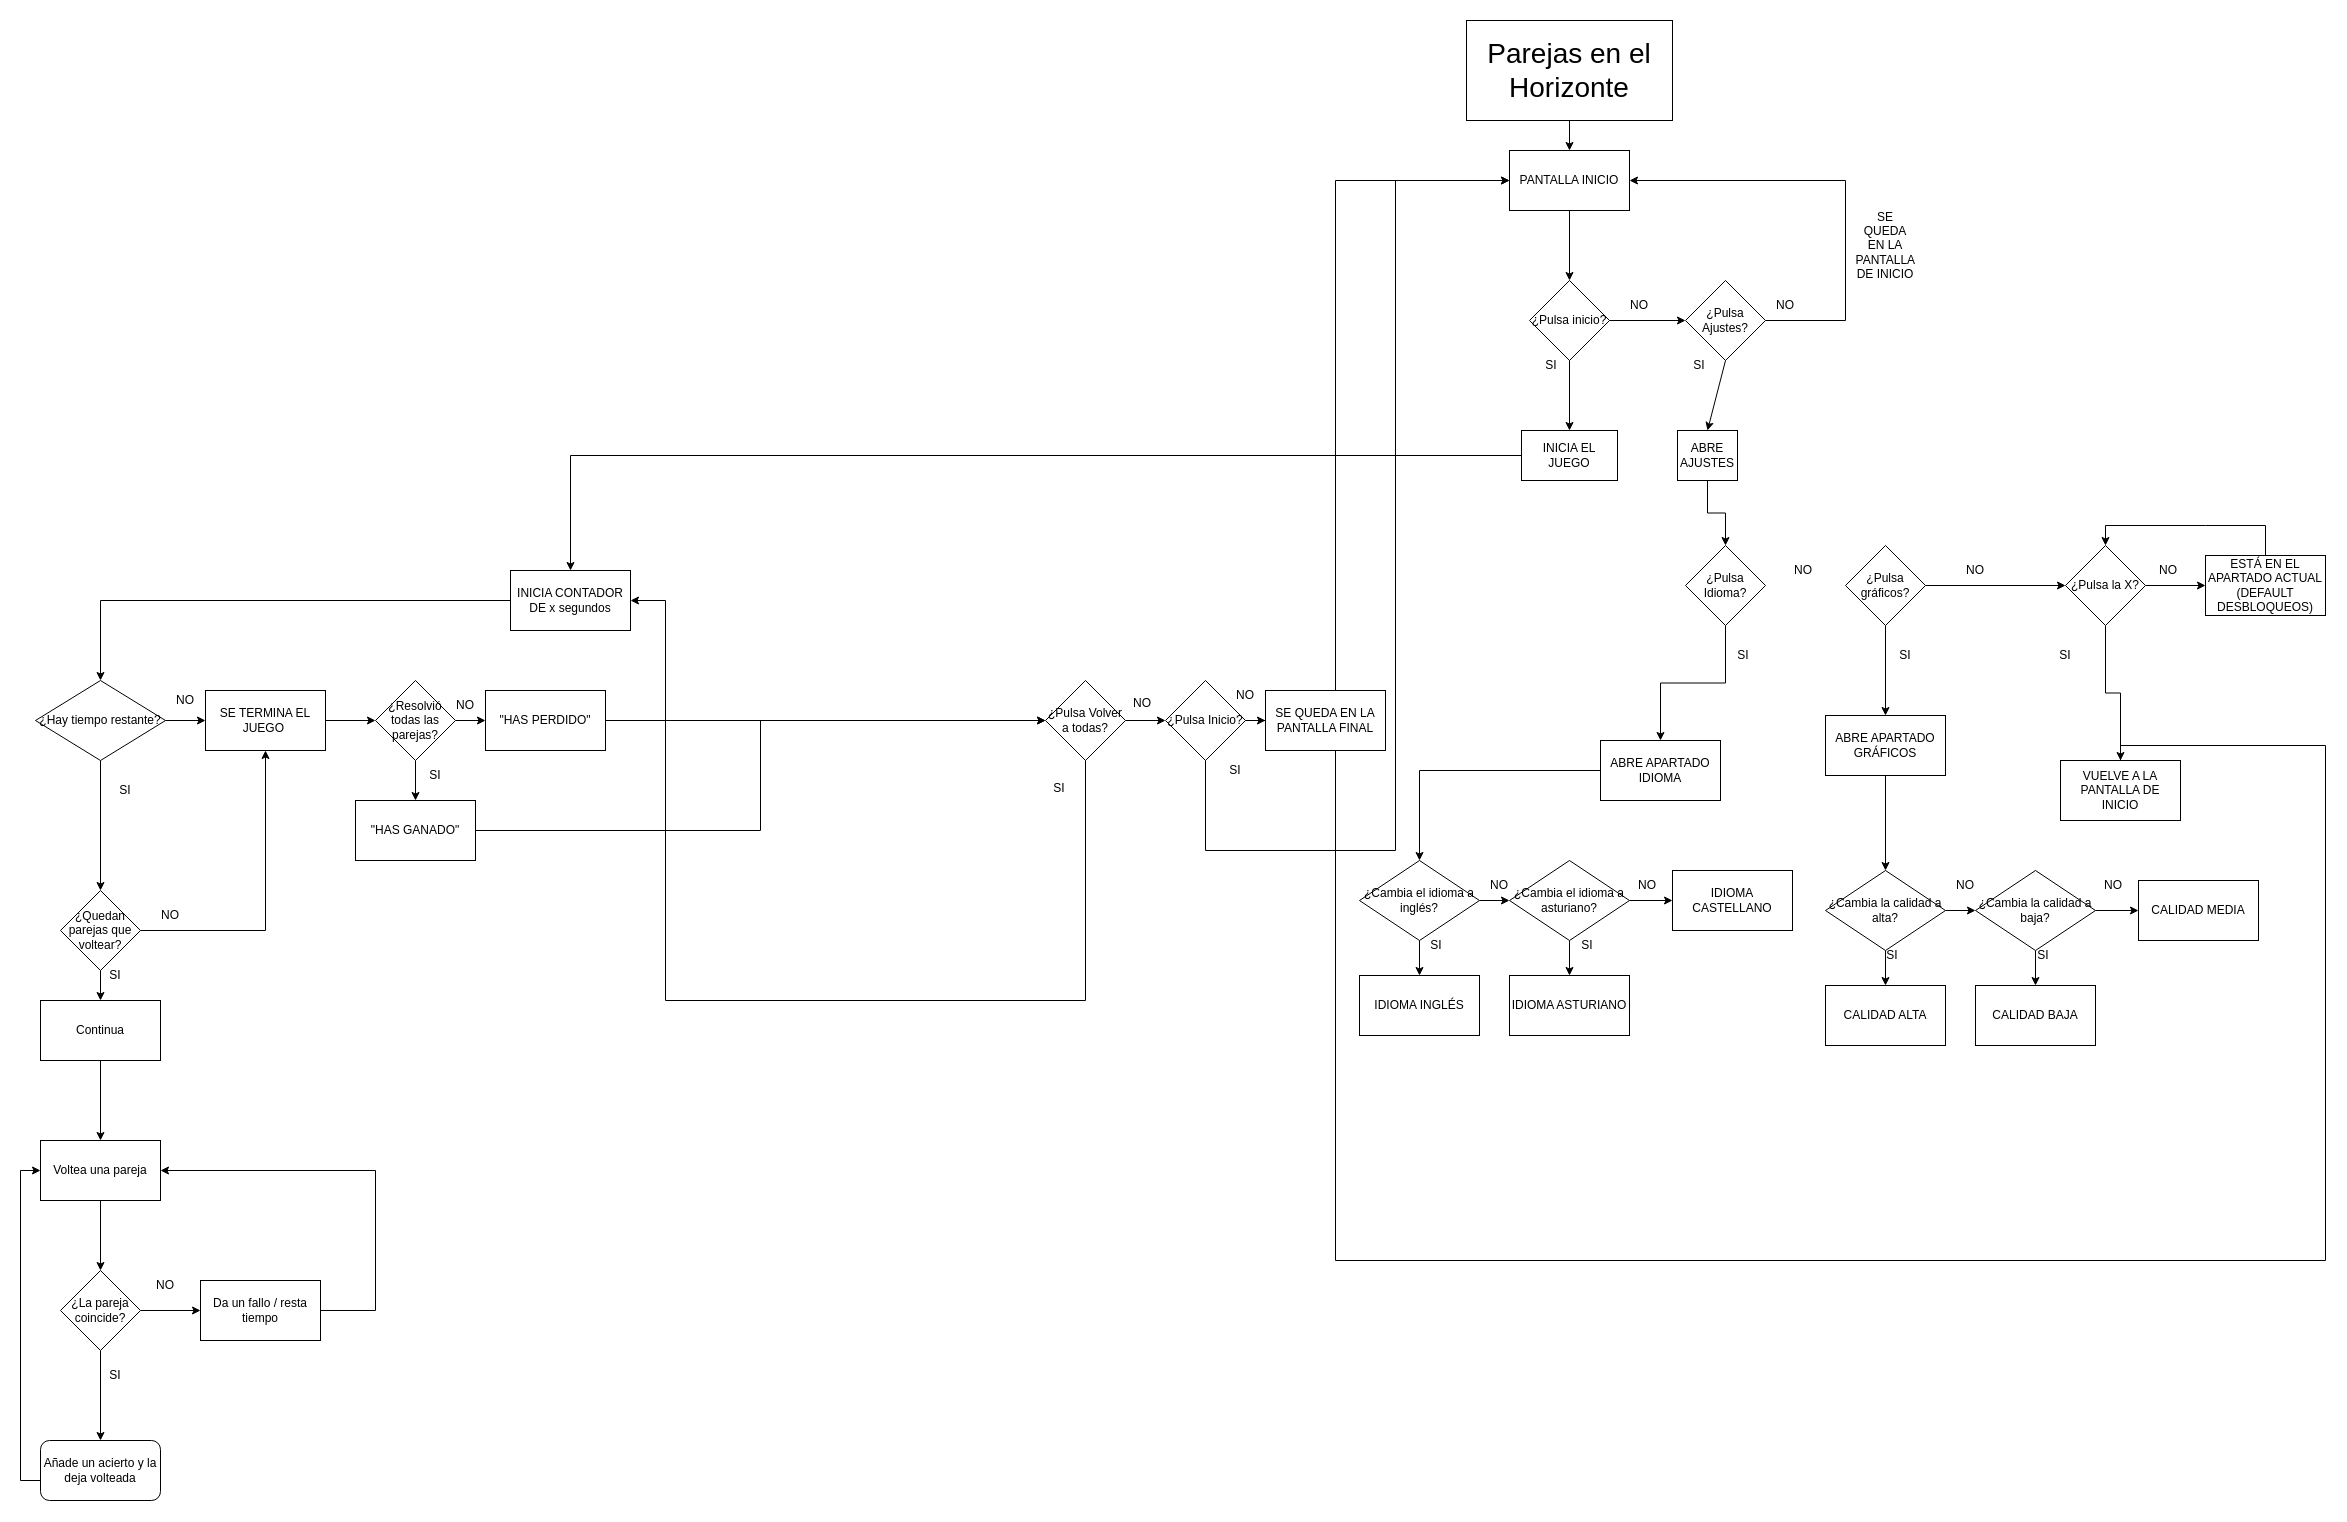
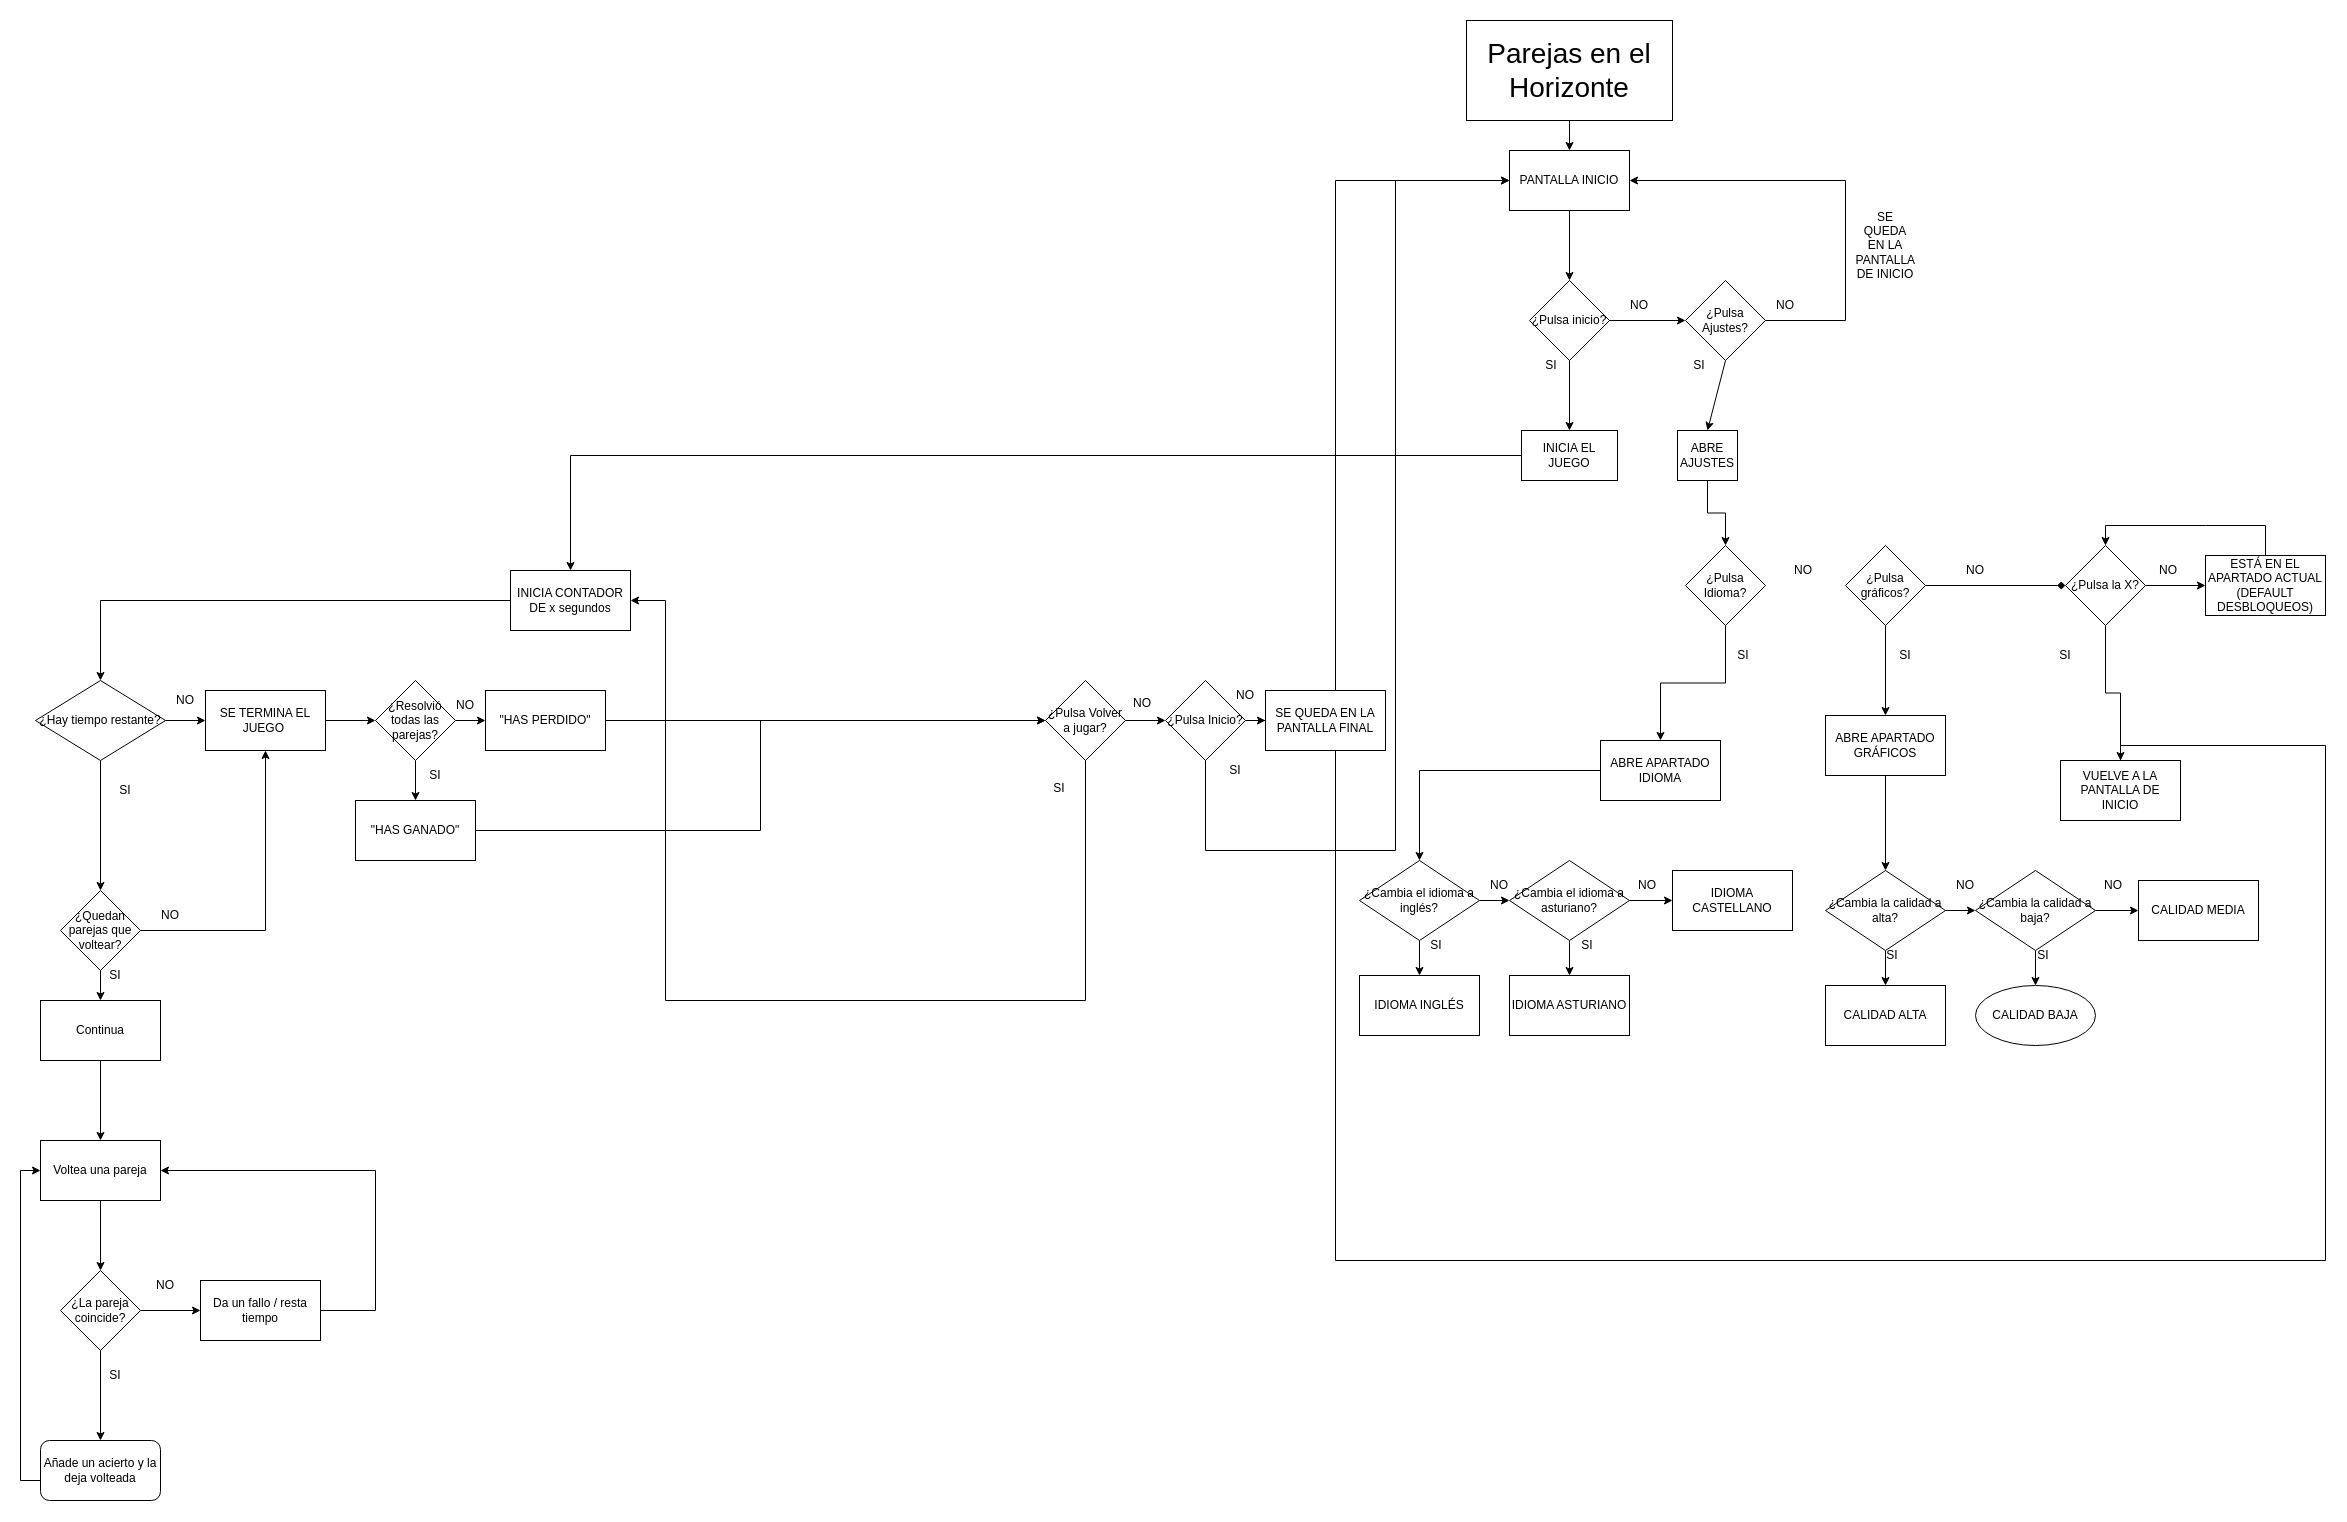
edge "¿Pulsa gráficos?" -> "¿Pulsa la X?": arrowhead classic -> diamond
node "¿Pulsa Volver a todas?": label "¿Pulsa Volver a todas?" -> "¿Pulsa Volver a jugar?"
node "CALIDAD BAJA": shape rectangle -> ellipse
